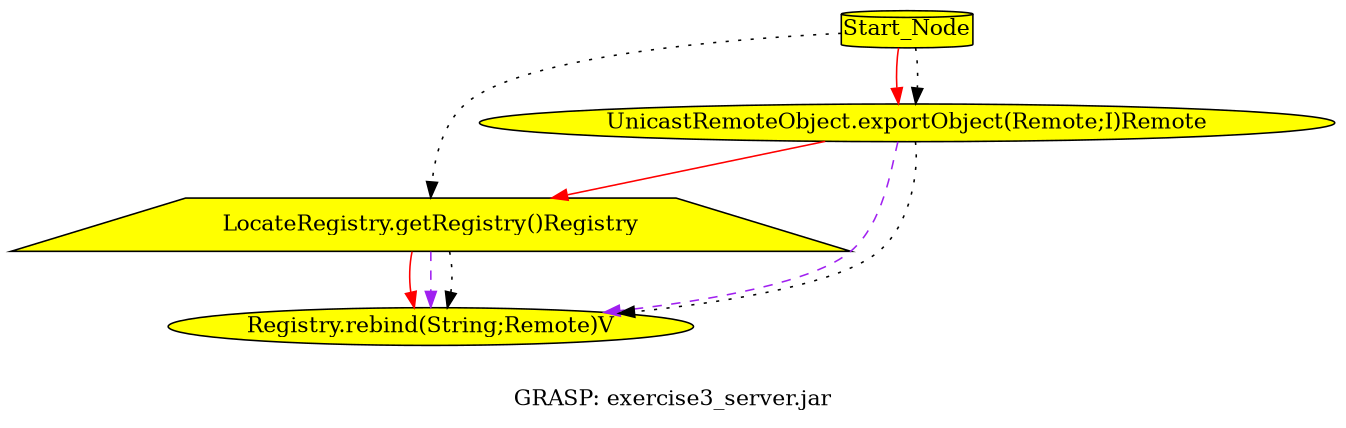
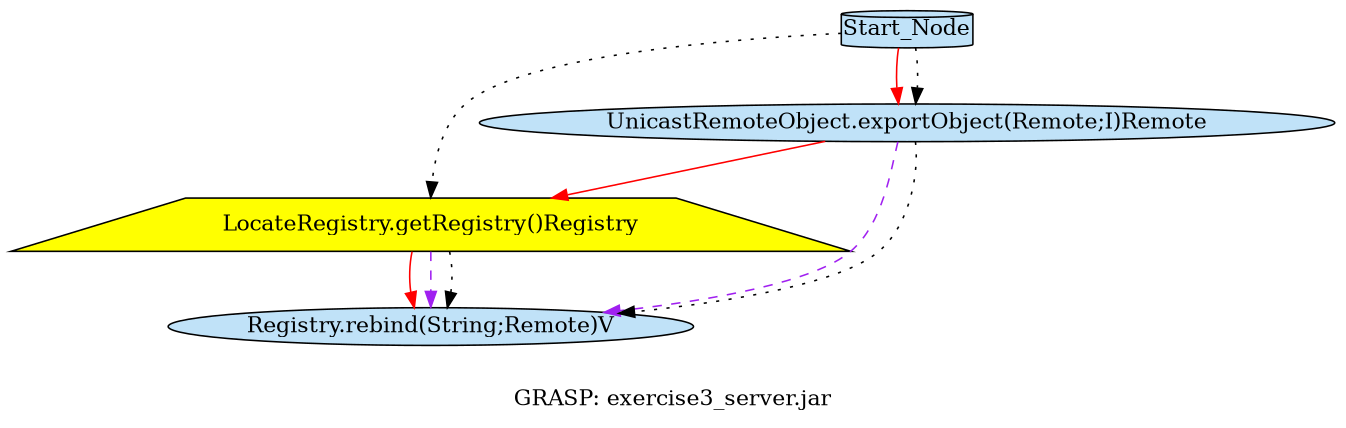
node "Start_Node": fillcolor yellow -> #c0e2f8
node "UnicastRemoteObject.exportObject(Remote;I)Remote": fillcolor yellow -> #c0e2f8
node "Registry.rebind(String;Remote)V": fillcolor yellow -> #c0e2f8
